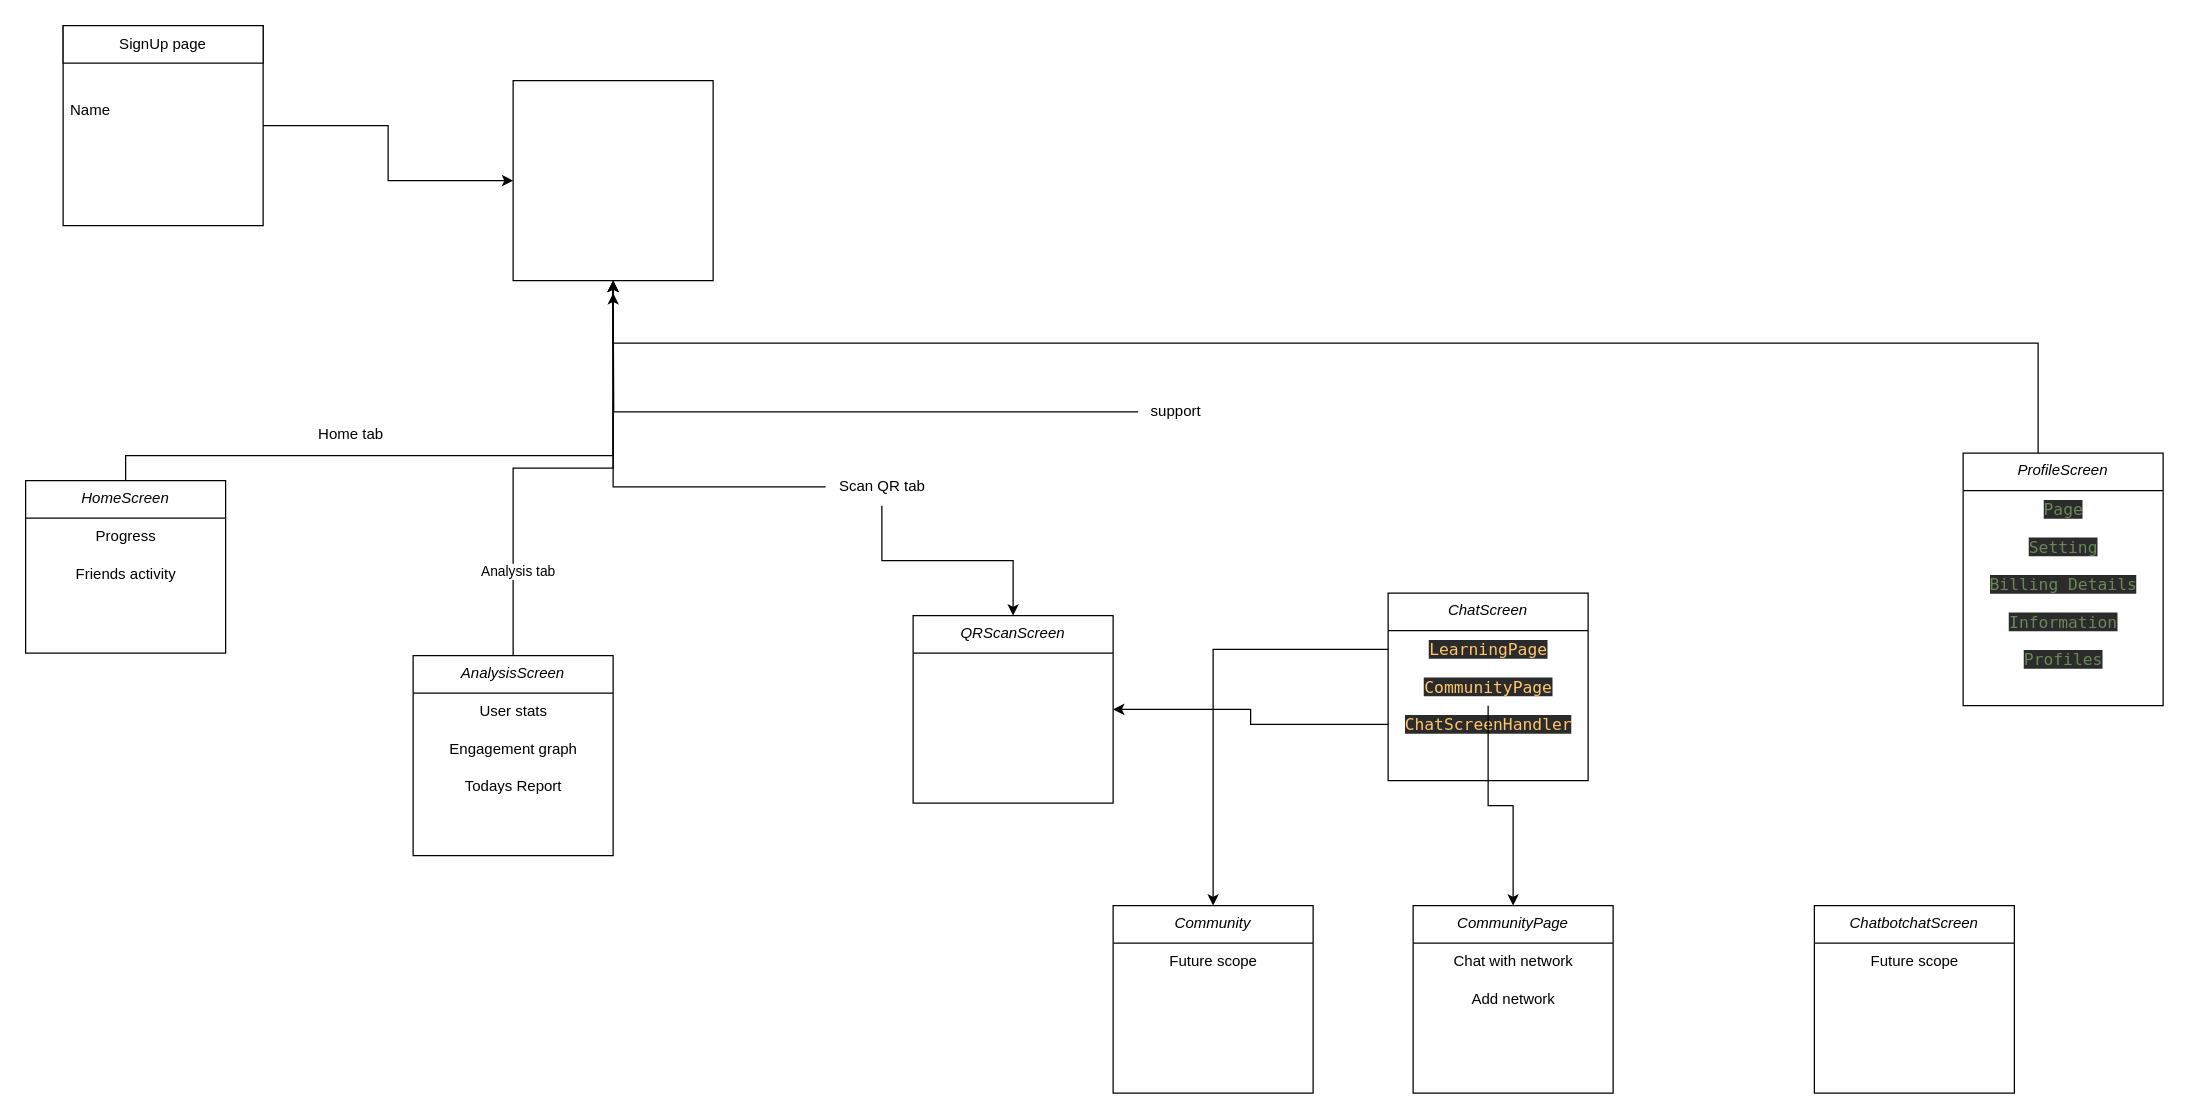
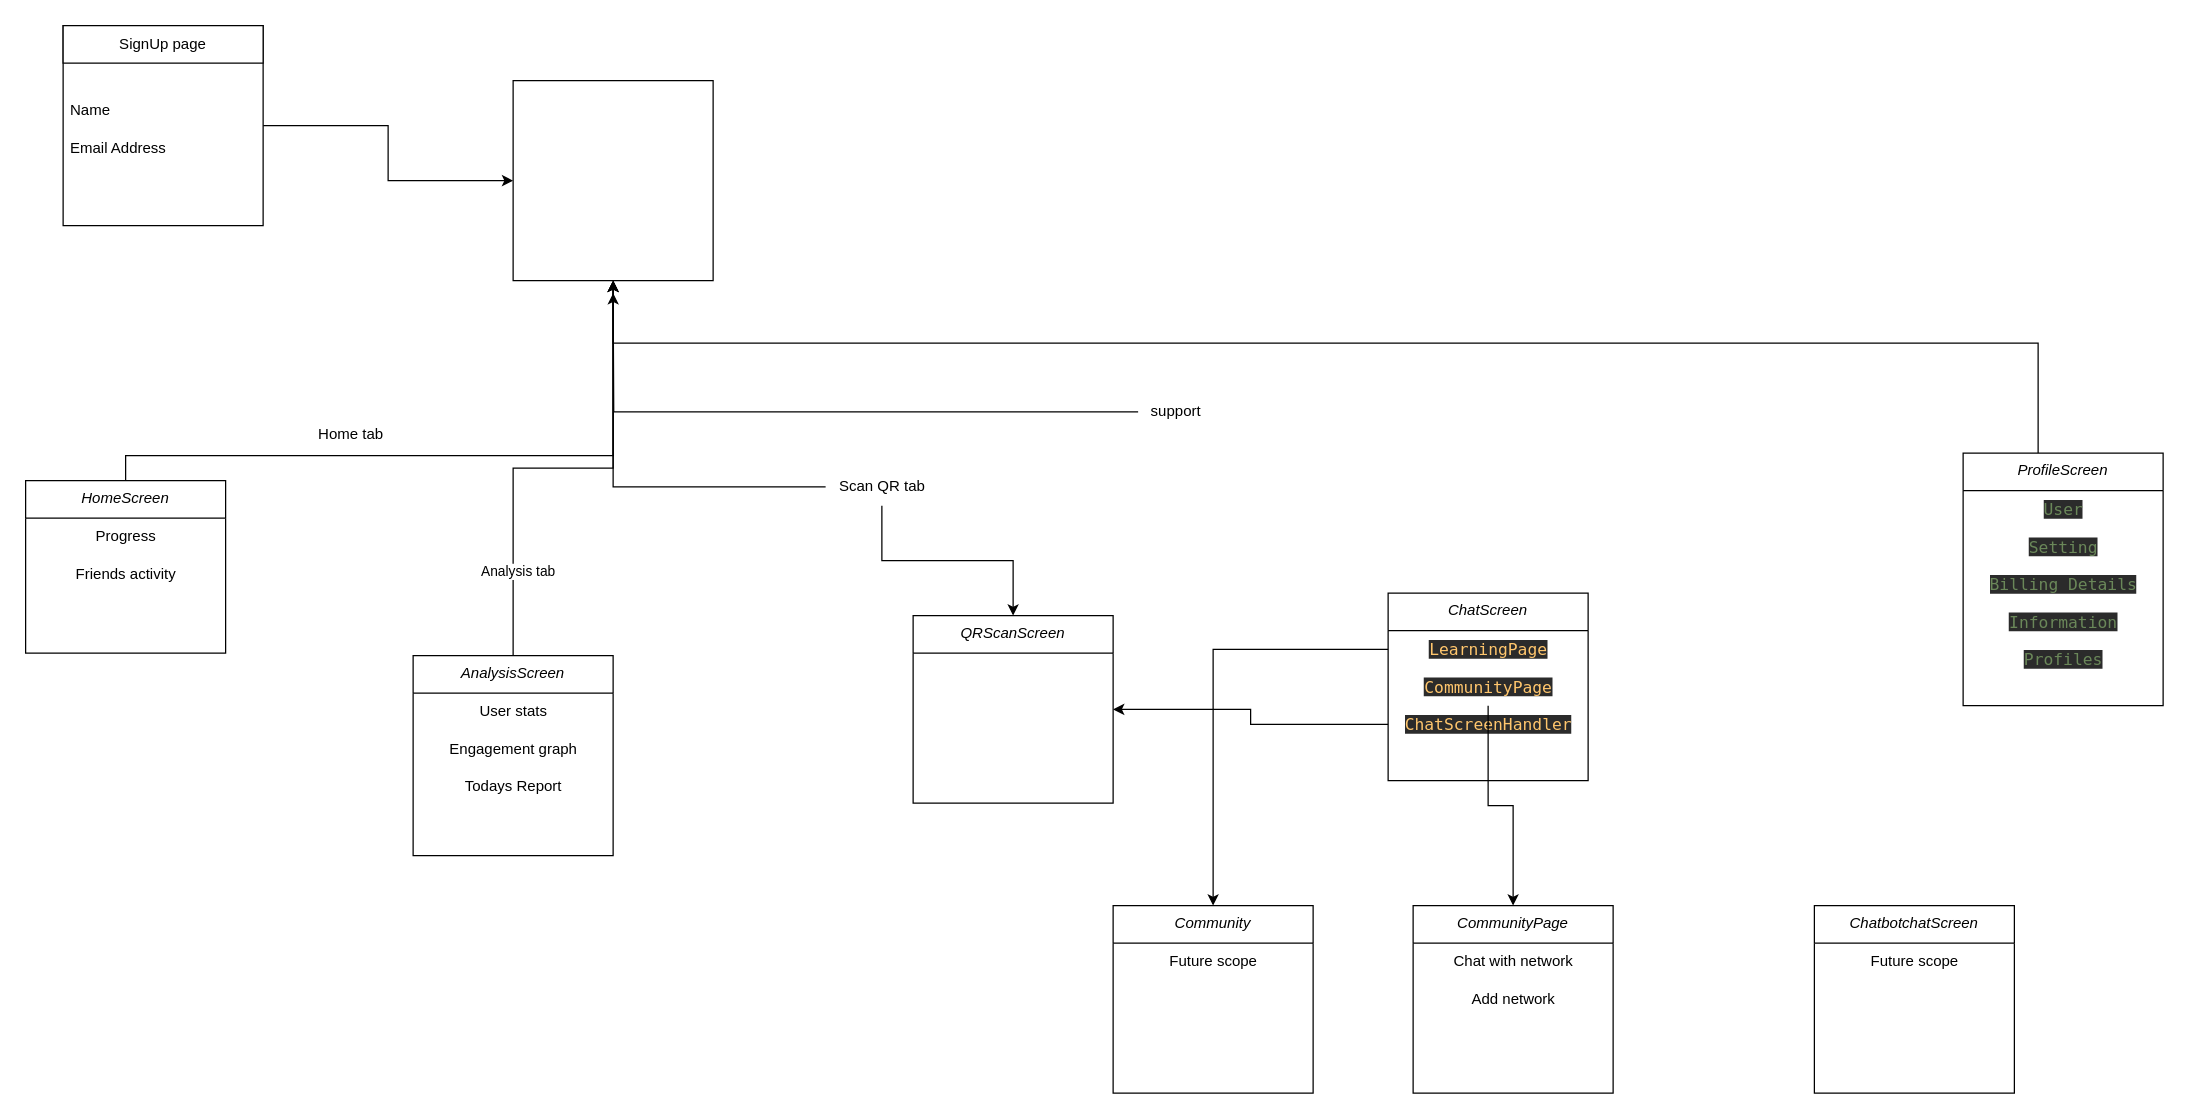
node "Email Address": added
node "Page": label "Page" -> "User"
